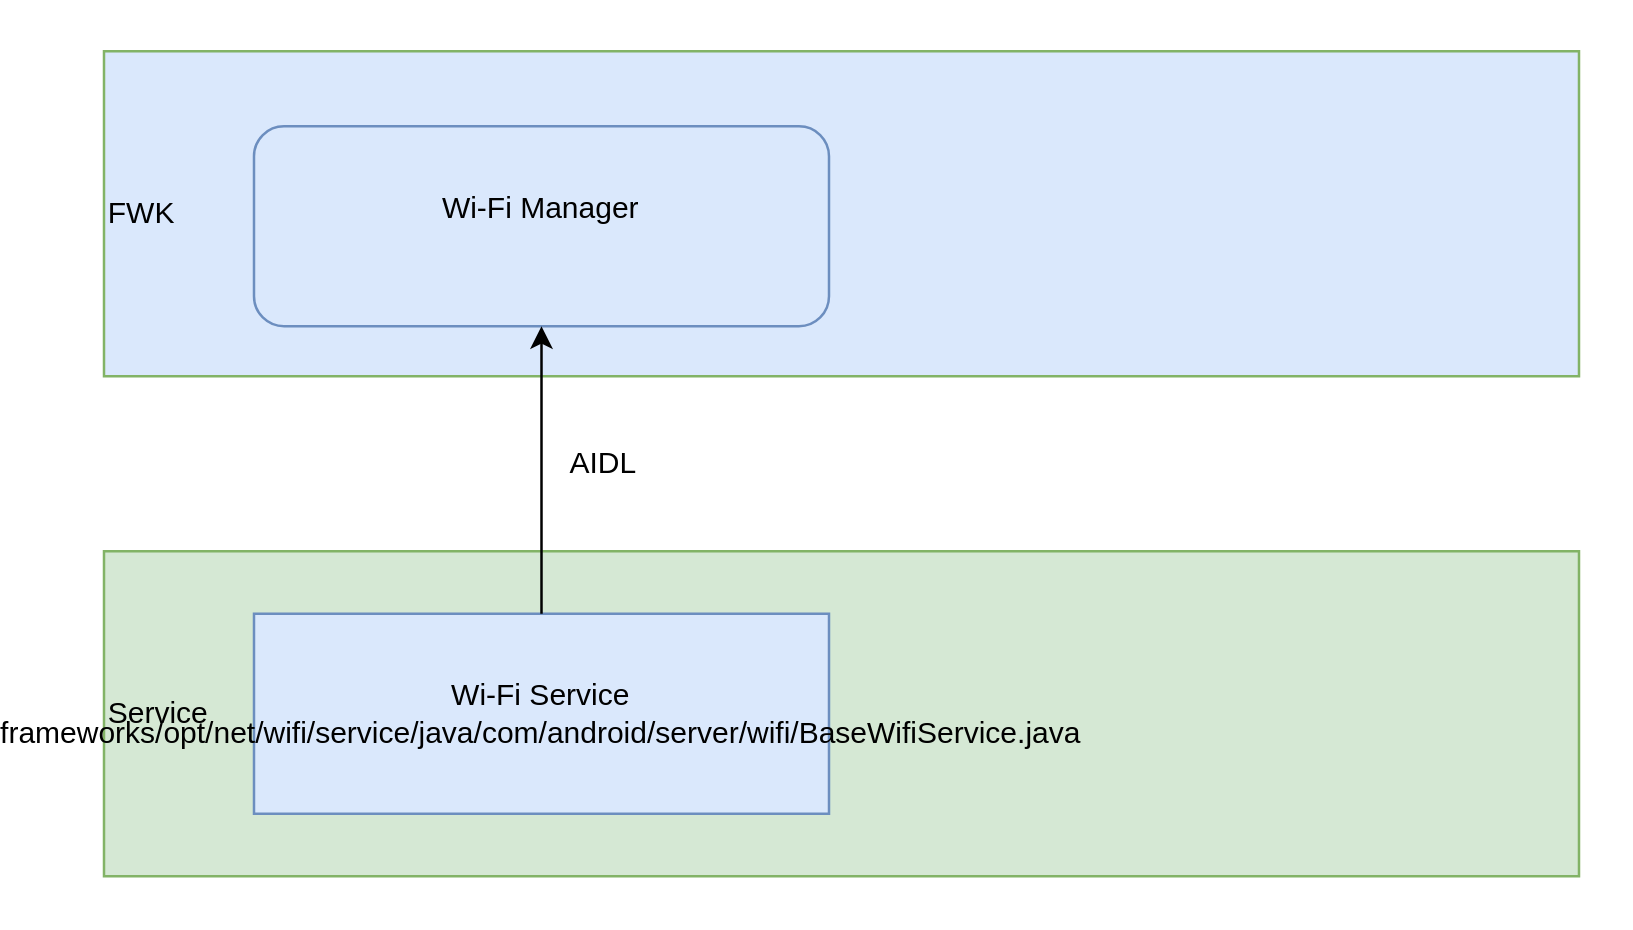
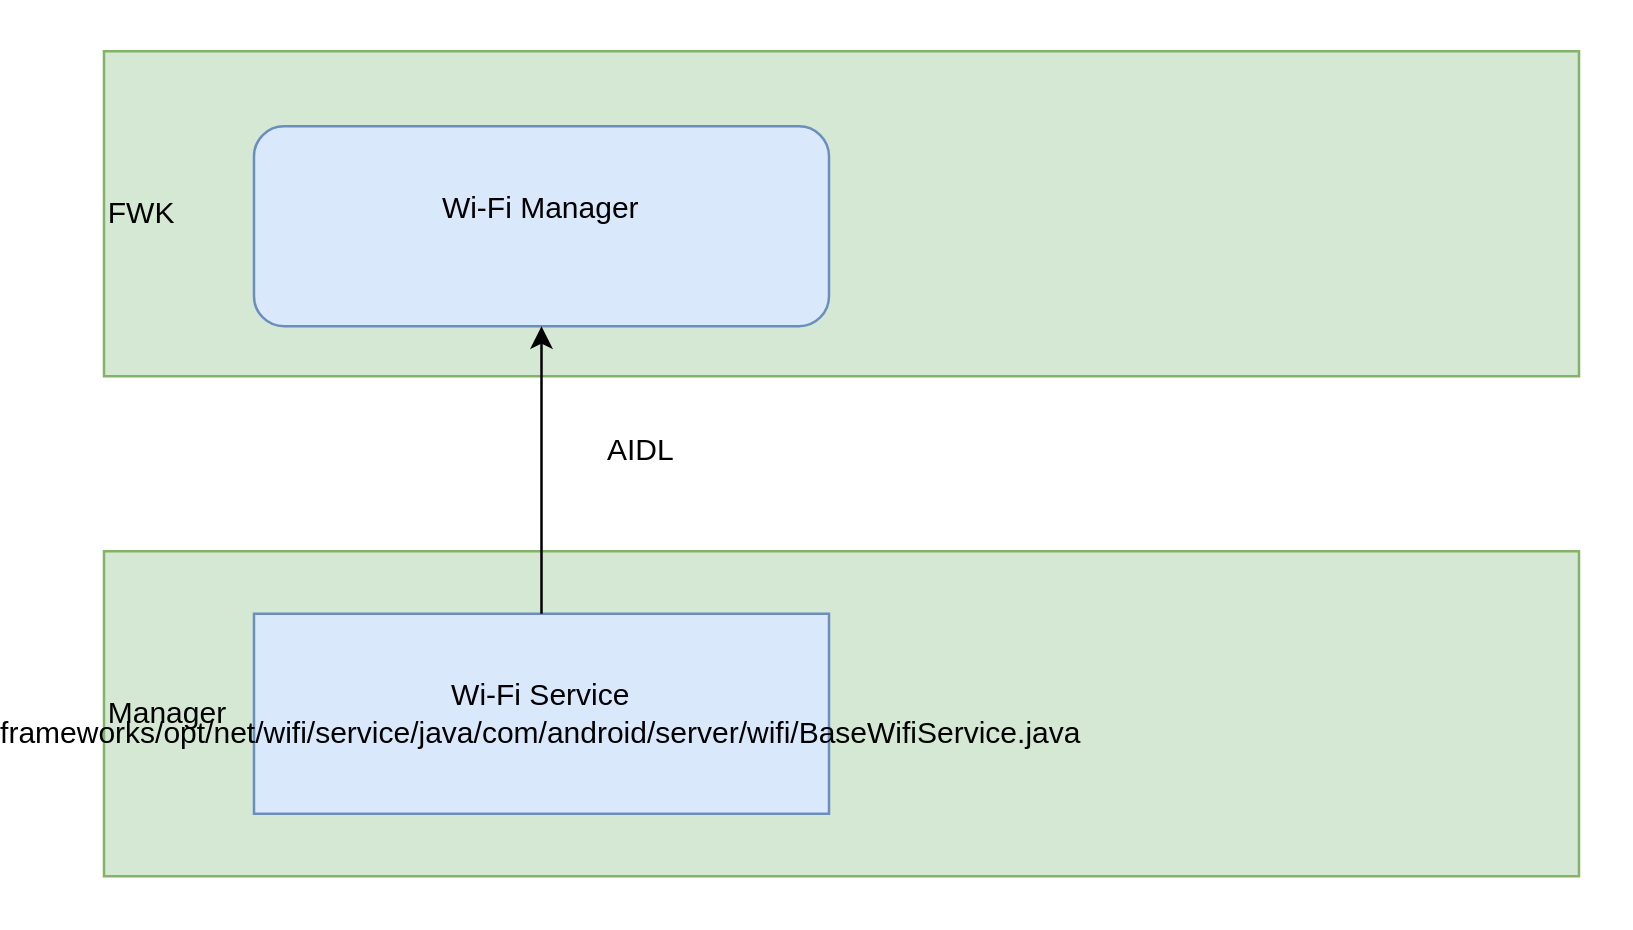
node "FWK": fillcolor #dae8fc -> #d5e8d4
node "AIDL": moved (604, 464) -> (641, 451)
node "Service": label "Service" -> "Manager"
